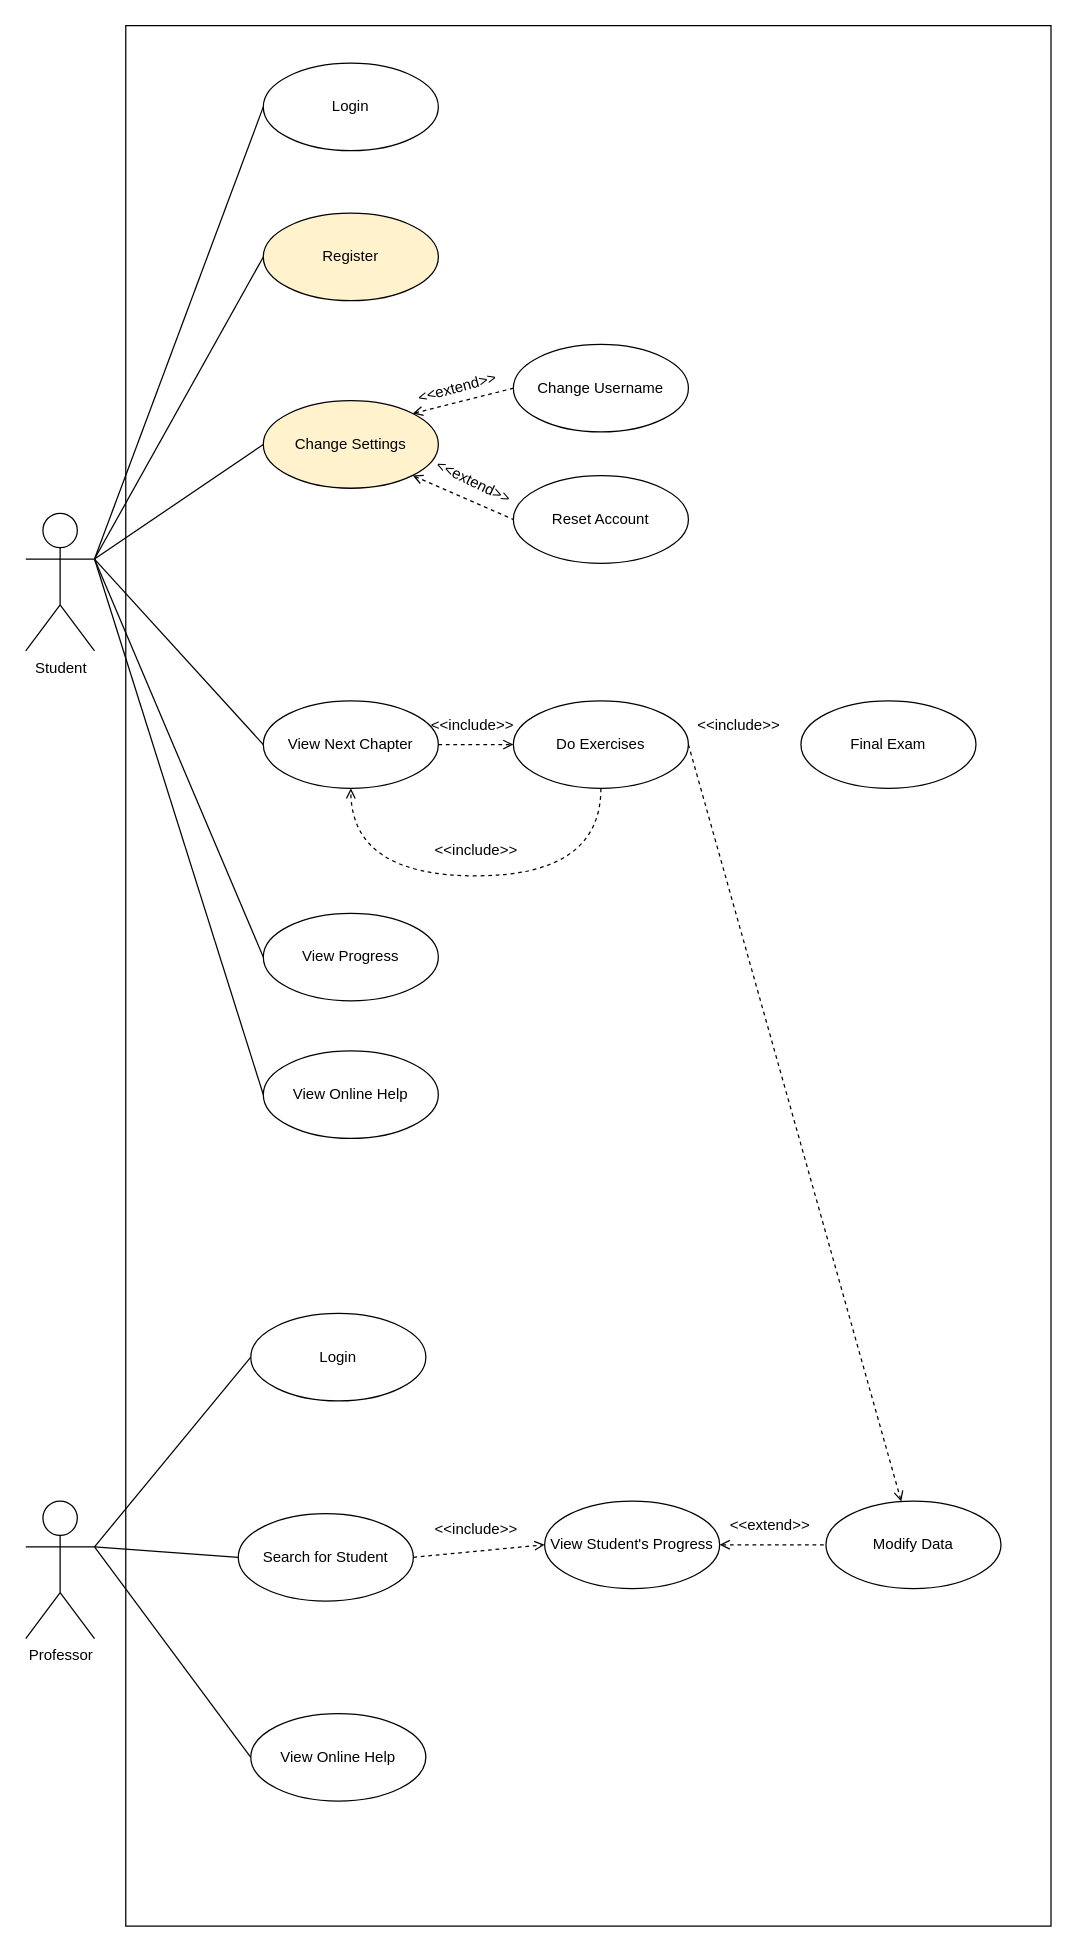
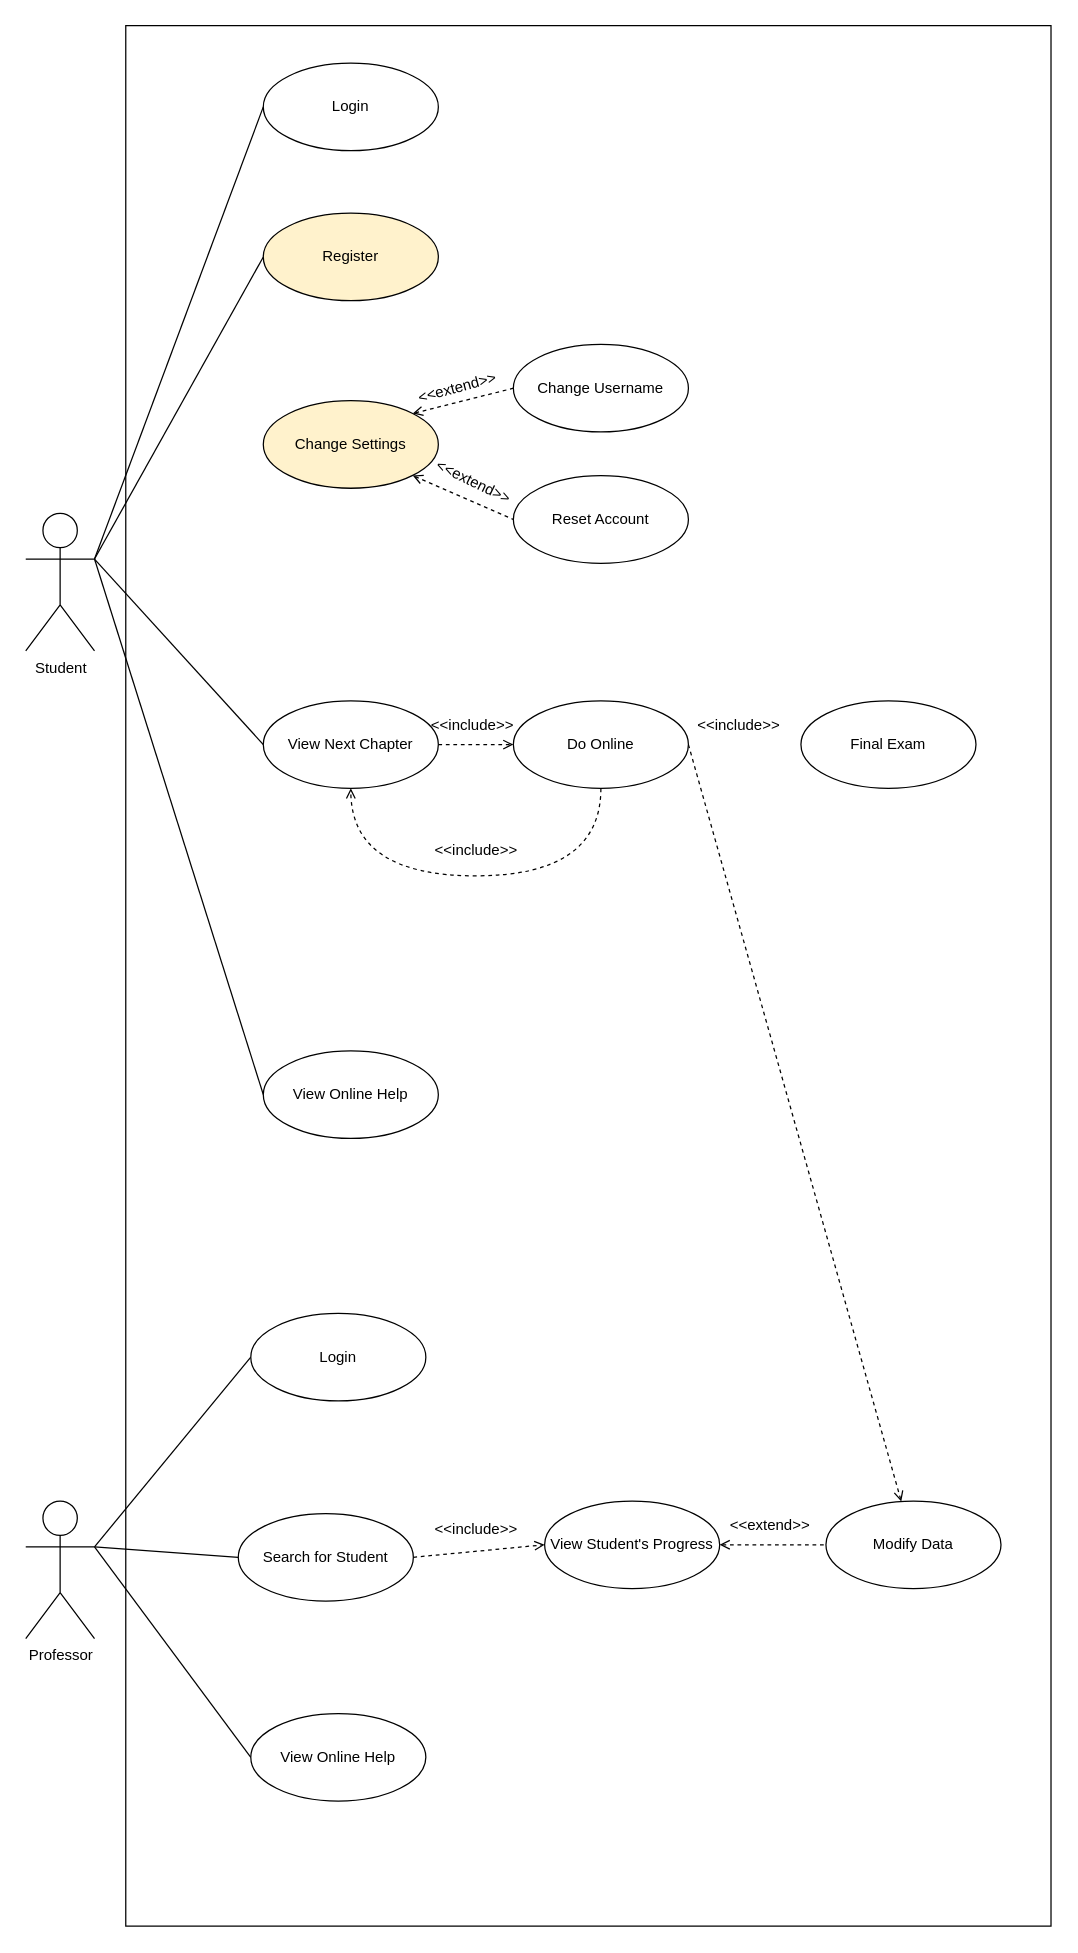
edge "Change Settings" -- "Student": removed
node "Do Exercises": label "Do Exercises" -> "Do Online"
edge "Student" -- "View Progress": removed
node "View Progress": removed
